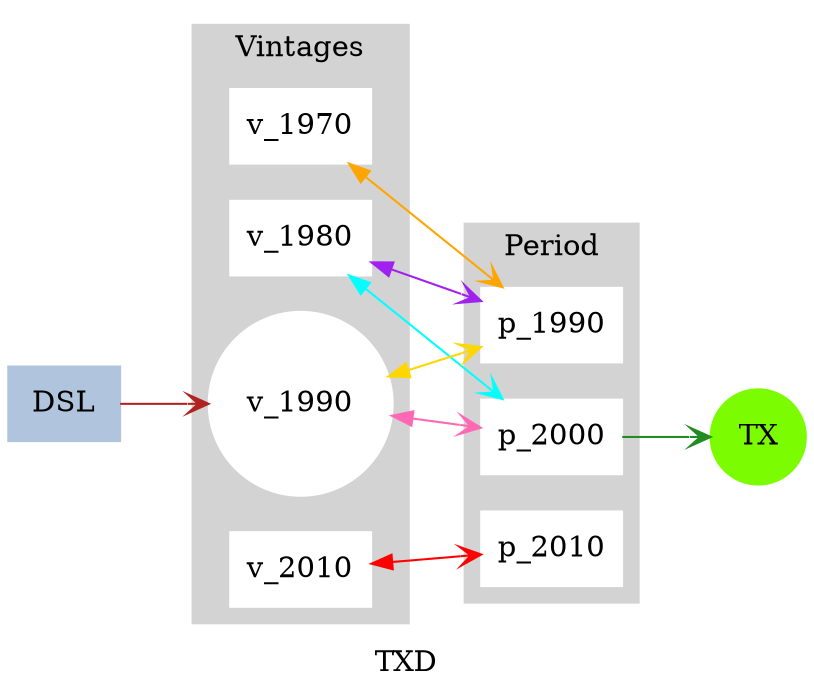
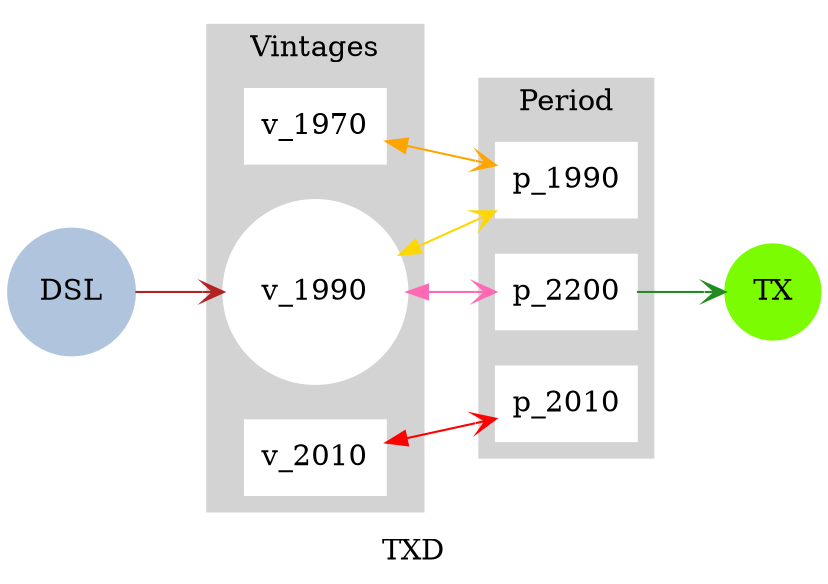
node "v_1980": removed
node "DSL": shape box -> circle
node "p_2000": label "p_2000" -> "p_2200"
